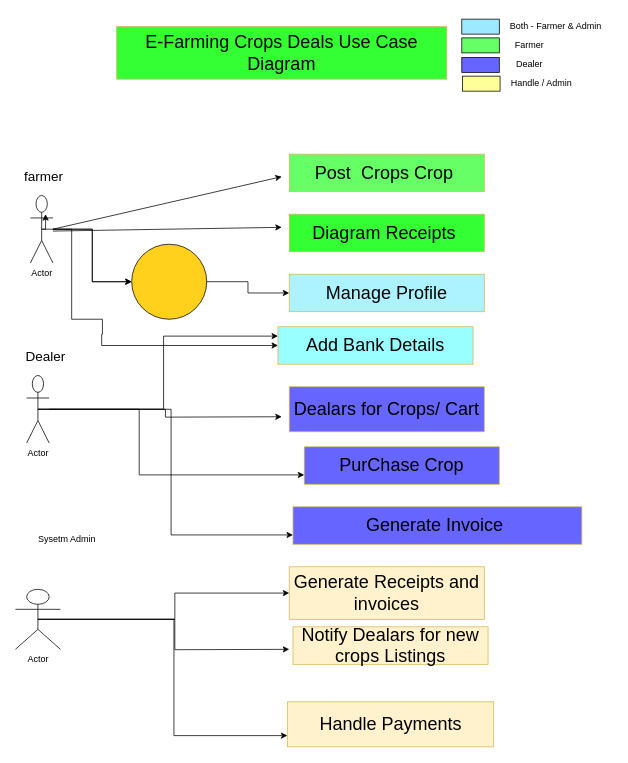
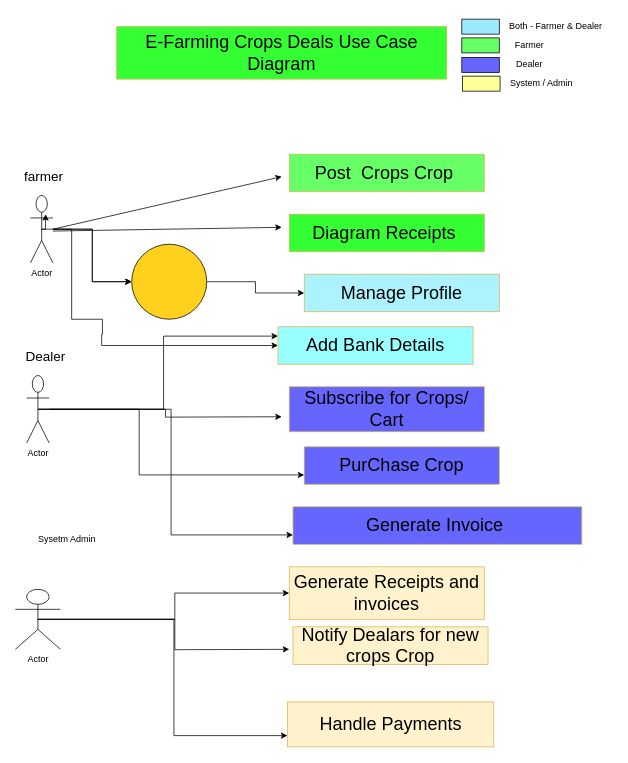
node "Both - Farmer & Admin": label "Both - Farmer & Admin" -> "Both - Farmer & Dealer"
node "Handle / Admin": label "Handle / Admin" -> "System / Admin"
node "Manage Profile": moved (387, 293) -> (402, 293)
node "Dealars for Crops/ Cart": label "Dealars for Crops/ Cart" -> "Subscribe for Crops/ Cart"
node "Notify Dealars for new crops Listings": label "Notify Dealars for new crops Listings" -> "Notify Dealars for new crops Crop"
